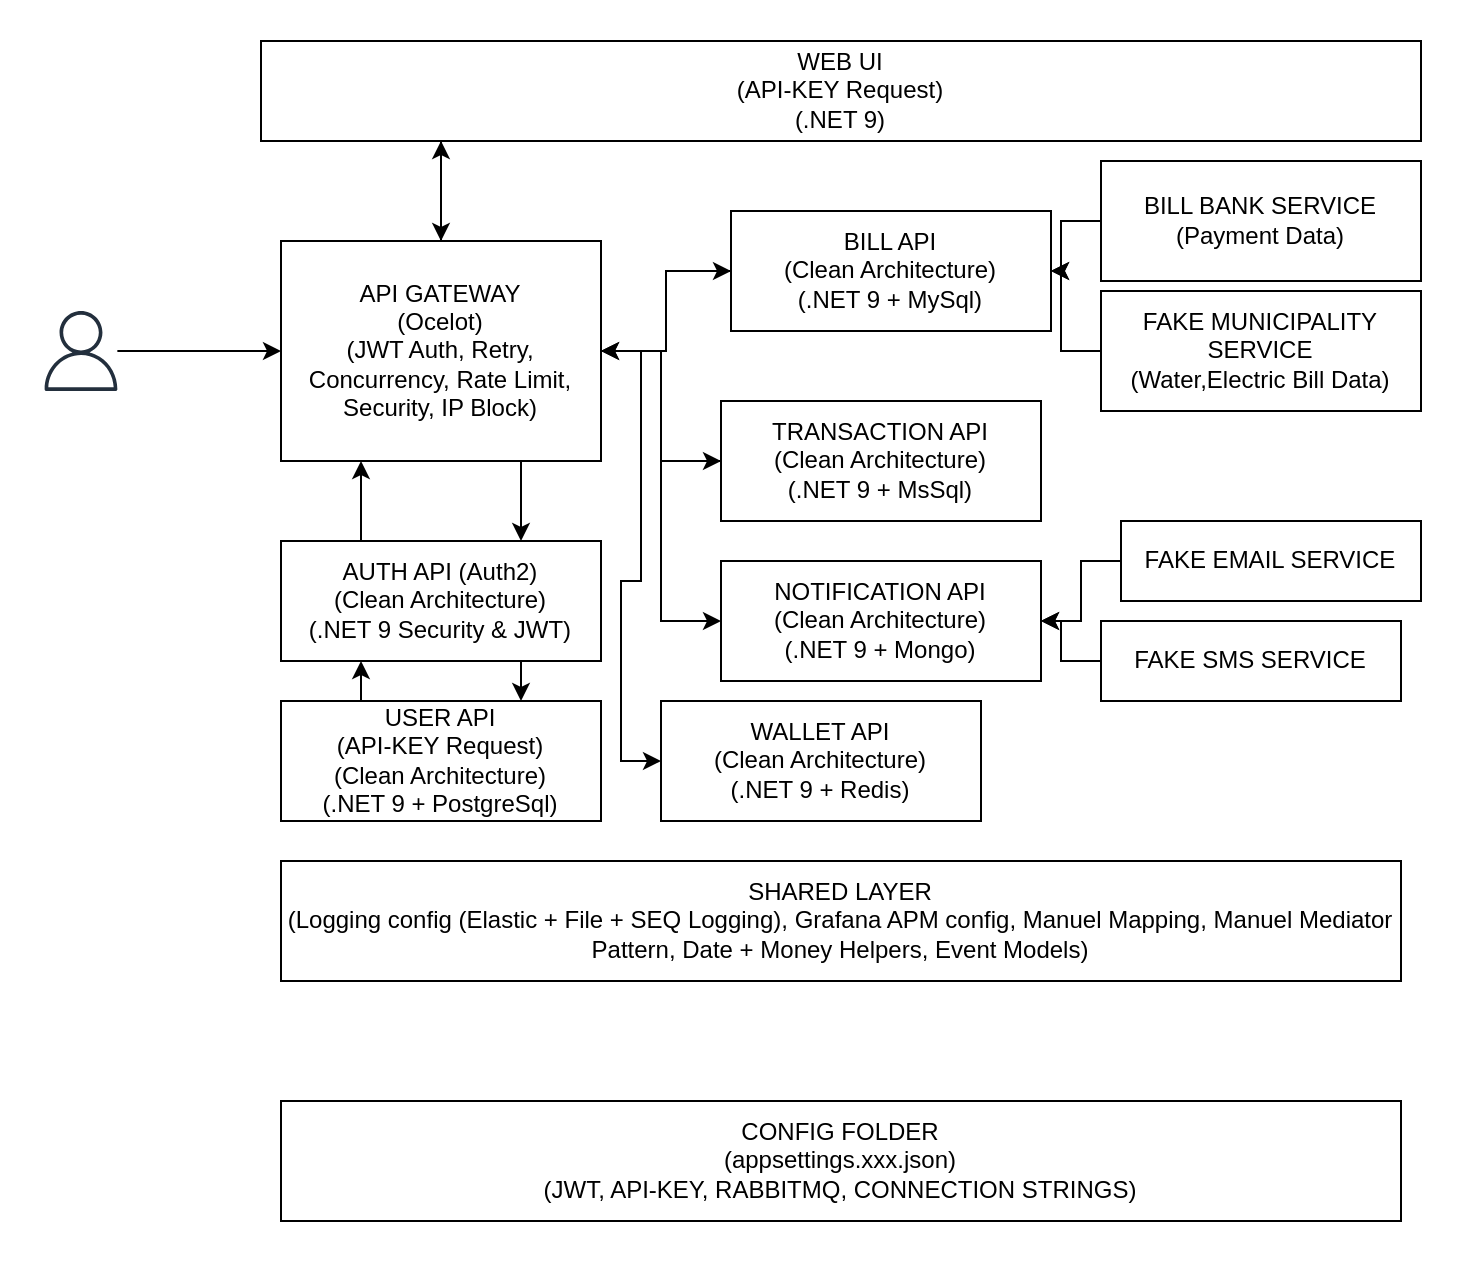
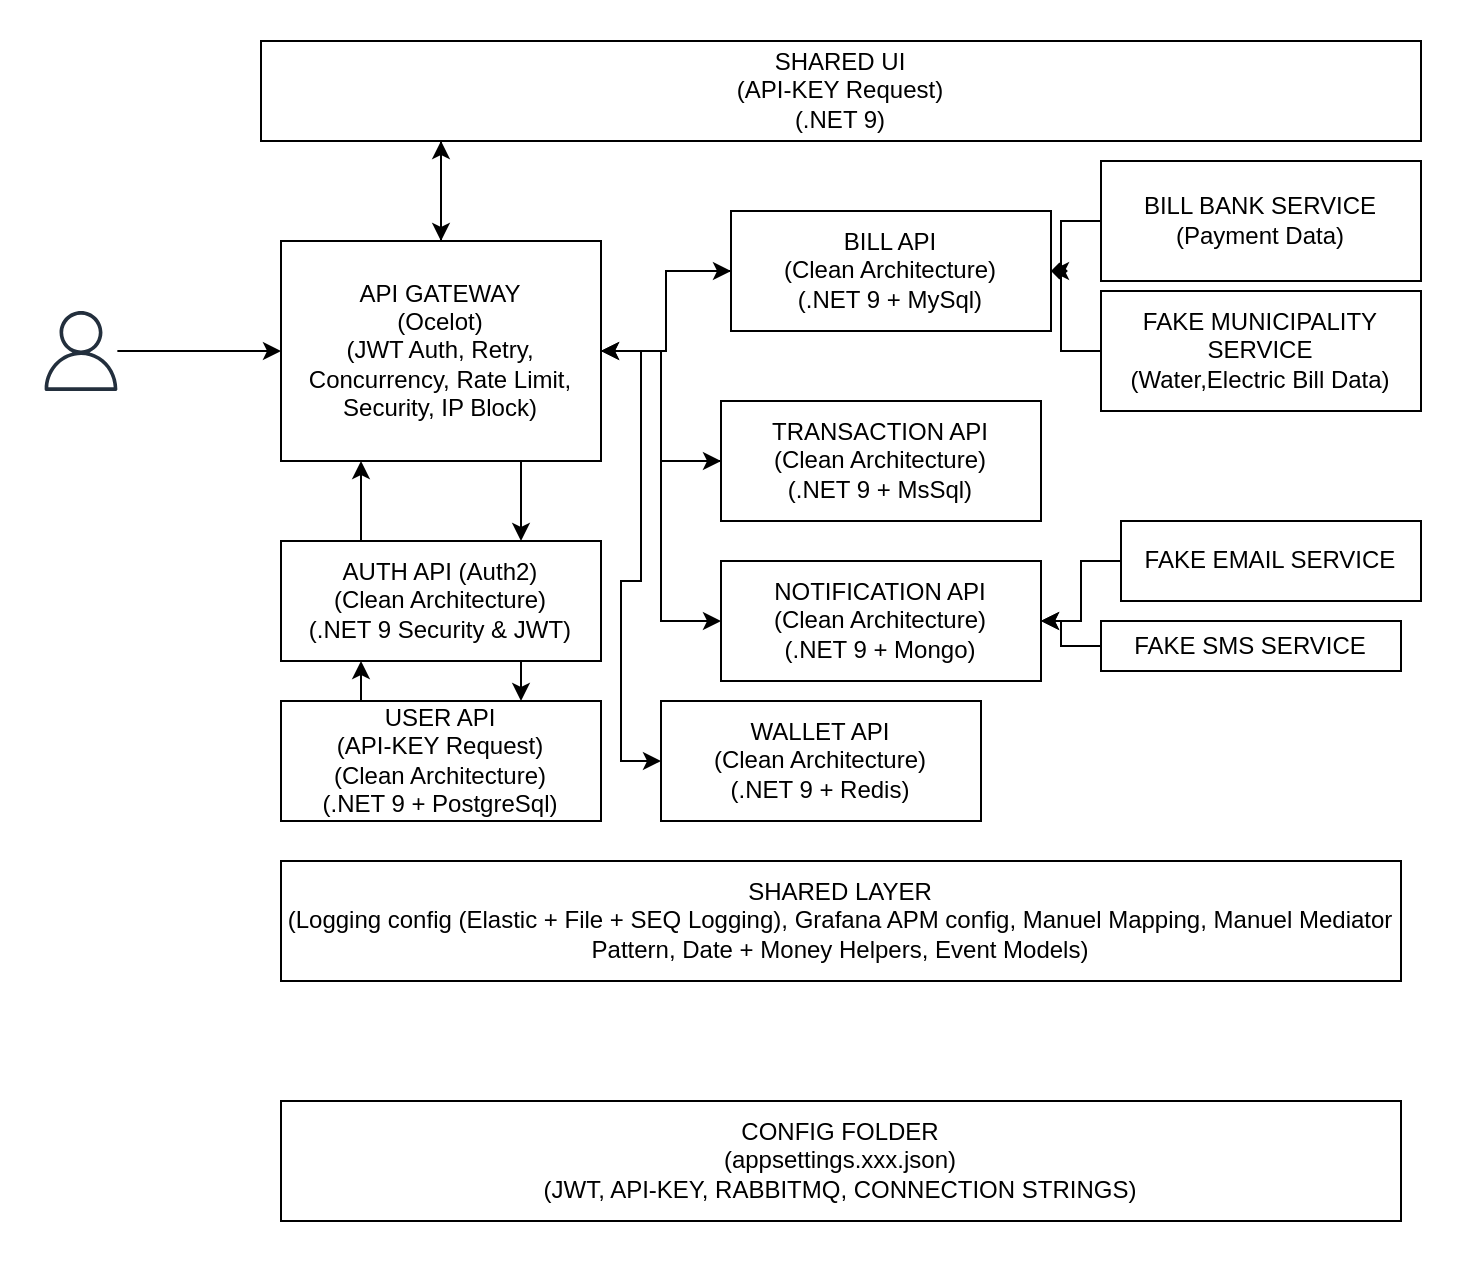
node "WEB UI (API-KEY Request) (.NET 9)": label "WEB UI (API-KEY Request) (.NET 9)" -> "SHARED UI (API-KEY Request) (.NET 9)"
edge "BILL BANK SERVICE (Payment Data)" -> "BILL API (Clean Architecture) (.NET 9 + MySql)": arrowhead classic -> diamond
node "FAKE SMS SERVICE": size 300x80 -> 300x50
